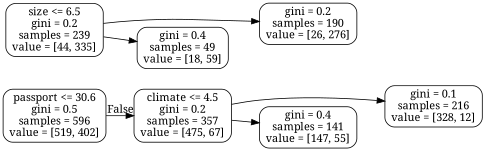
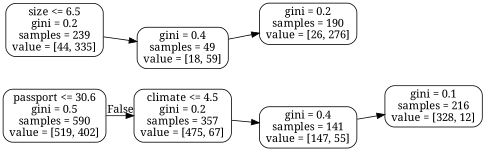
edge "size <= 6.5 gini = 0.2 samples = 239 value = [44, 335]" -> "gini = 0.2 samples = 190 value = [26, 276]": now "gini = 0.4 samples = 49 value = [18, 59]" -> "gini = 0.2 samples = 190 value = [26, 276]"
edge "climate <= 4.5 gini = 0.2 samples = 357 value = [475, 67]" -> "gini = 0.1 samples = 216 value = [328, 12]": now "gini = 0.4 samples = 141 value = [147, 55]" -> "gini = 0.1 samples = 216 value = [328, 12]"
node "passport <= 30.6 gini = 0.5 samples = 596 value = [519, 402]": label "passport <= 30.6 gini = 0.5 samples = 596 value = [519, 402]" -> "passport <= 30.6 gini = 0.5 samples = 590 value = [519, 402]"
